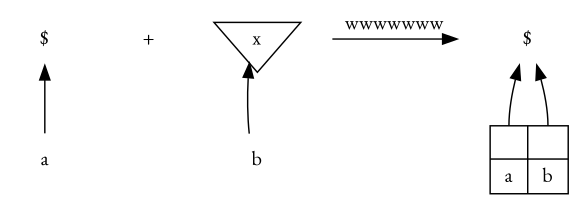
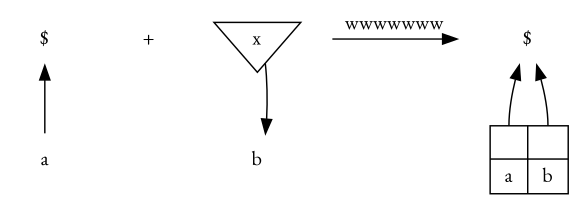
edge "b" -> "x": reversed
